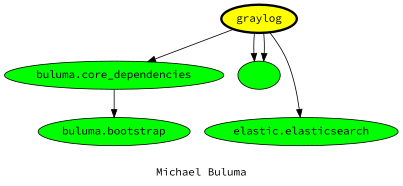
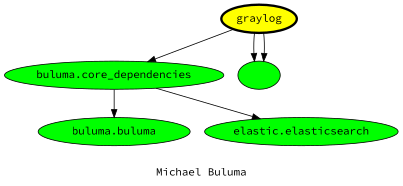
edge "graylog" -> "elastic.elasticsearch": now "buluma.core_dependencies" -> "elastic.elasticsearch"
node "buluma.bootstrap": label "buluma.bootstrap" -> "buluma.buluma"
